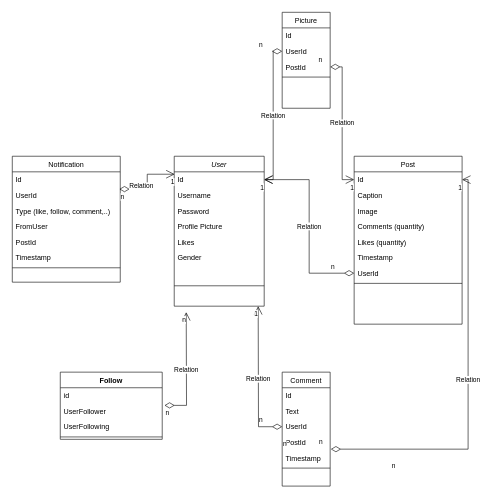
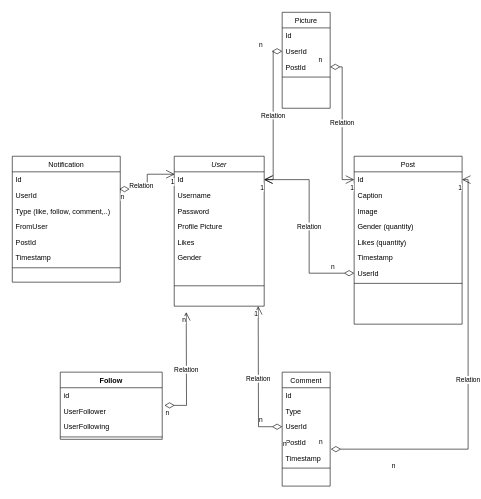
node "Comments (quantity)": label "Comments (quantity)" -> "Gender (quantity)"
node "Text": label "Text" -> "Type"
